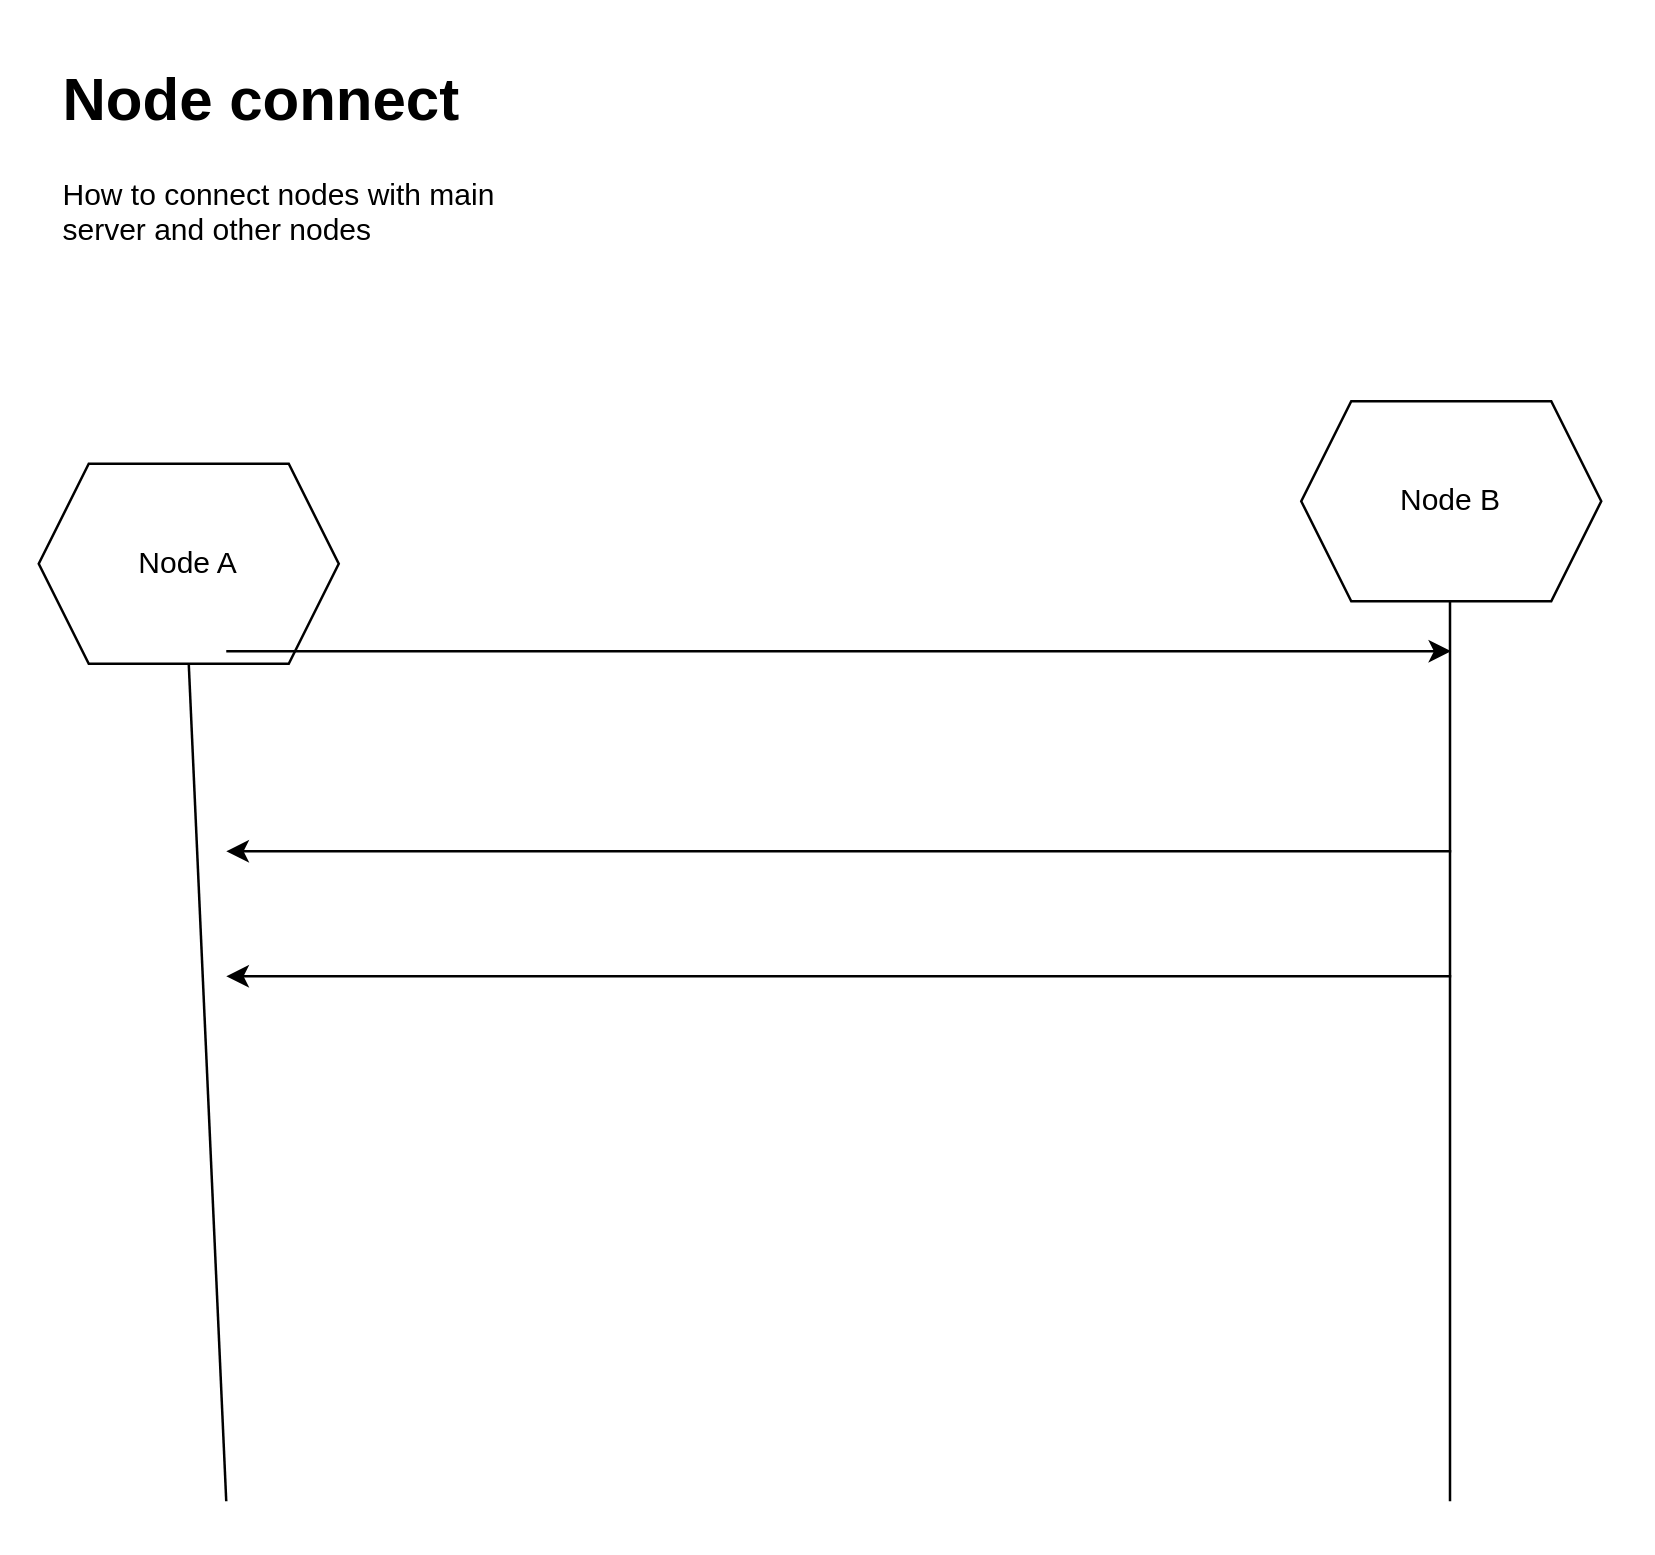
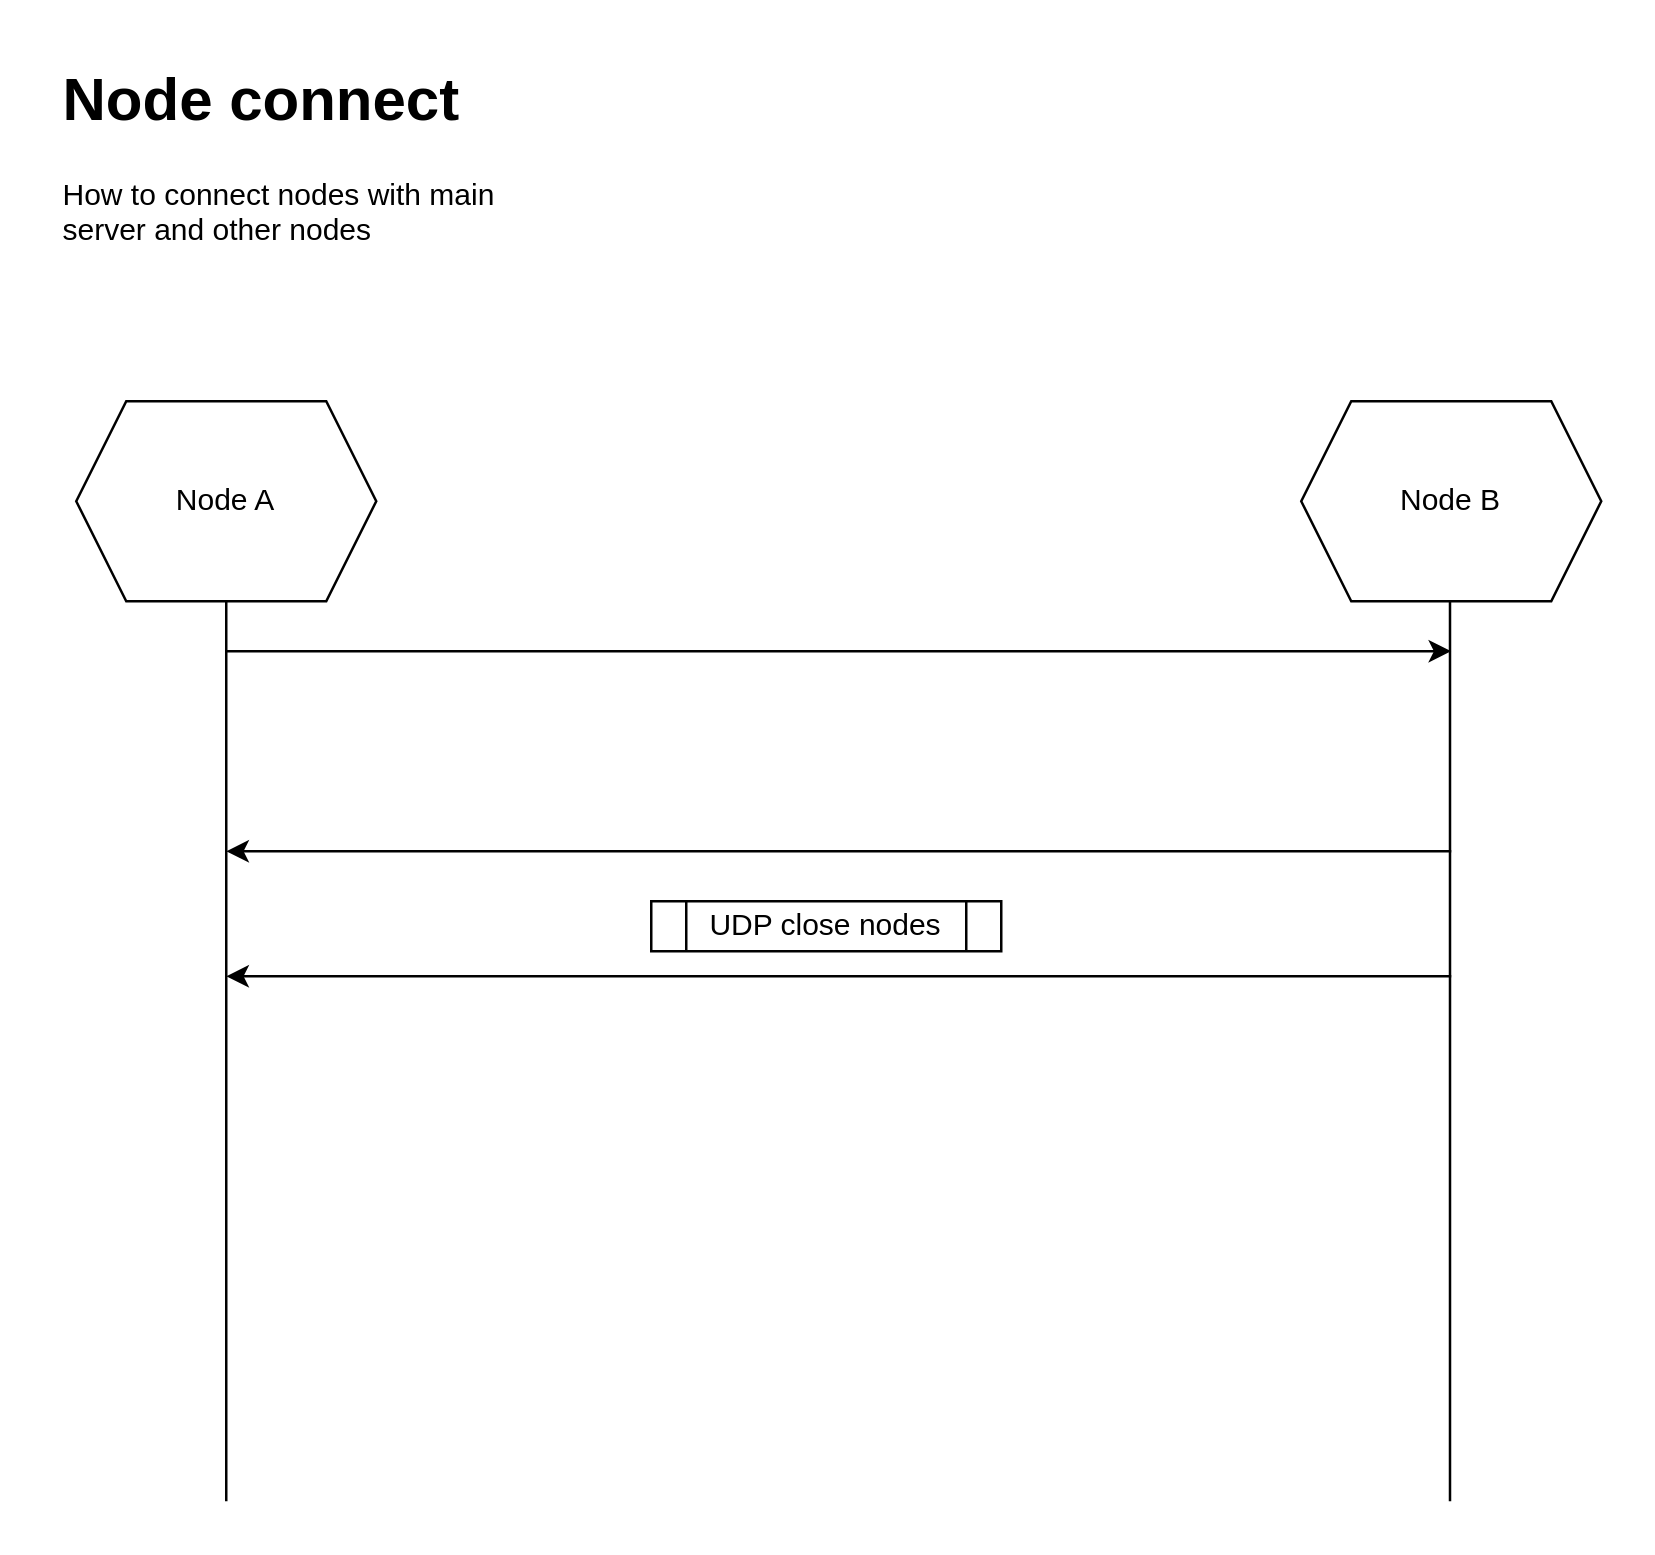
node "Node A": moved (189, 564) -> (226, 501)
node "UDP close nodes": added
